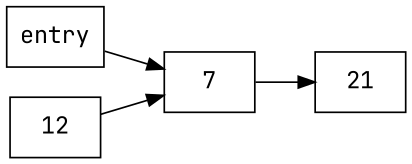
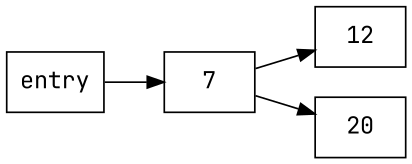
node "21": label "21" -> "20"
edge "12" -> "7": reversed
